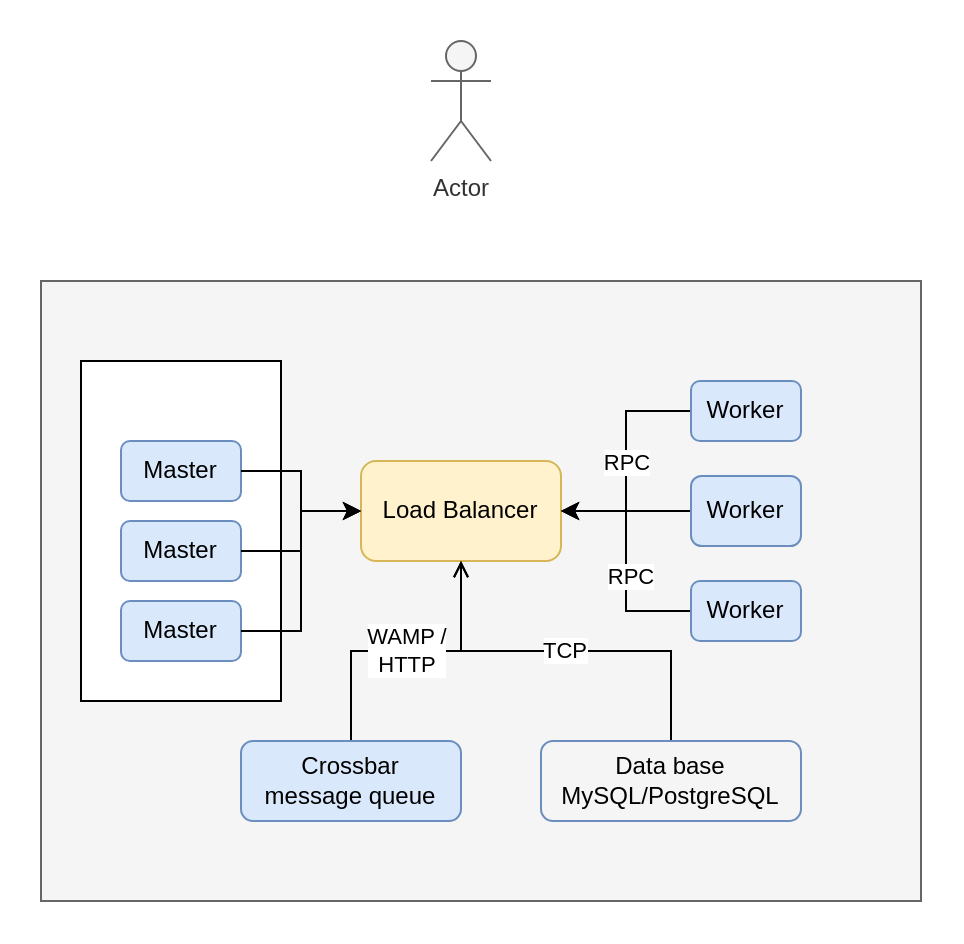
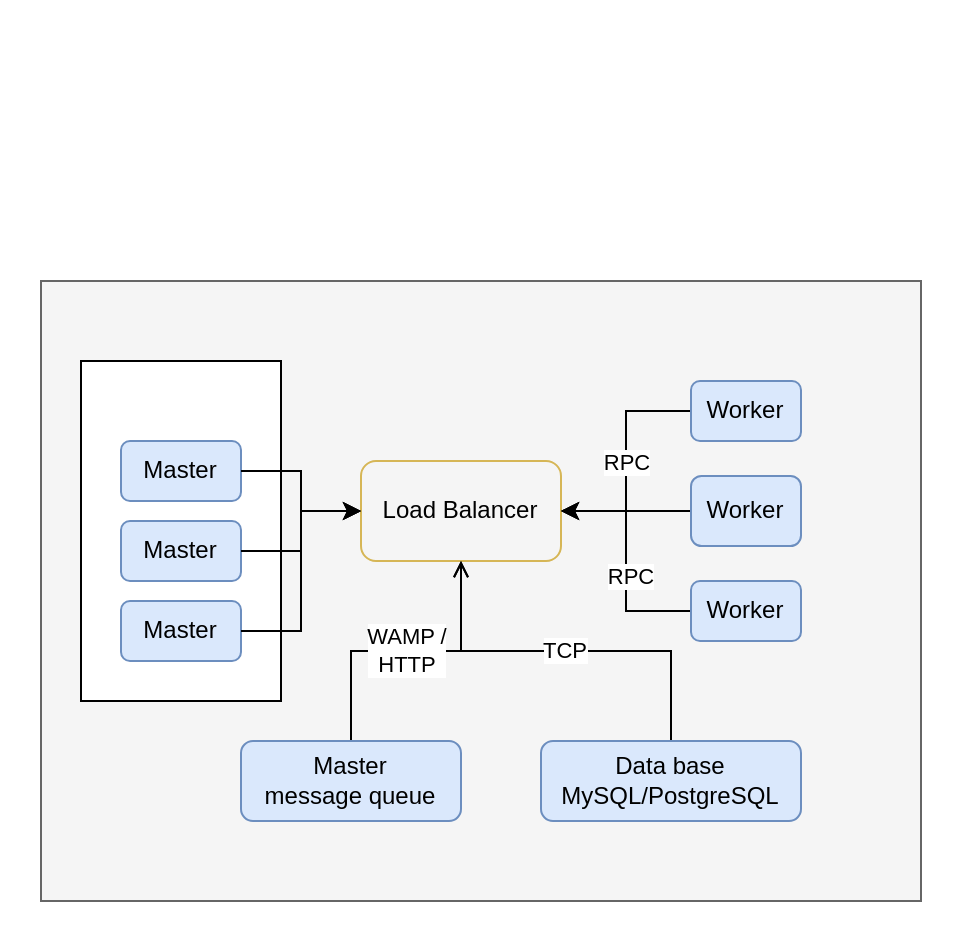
node "Actor": removed
node "Load Balancer": fillcolor #fff2cc -> #f5f5f5
node "Crossbar message queue": label "Crossbar message queue" -> "Master message queue"
node "Data base MySQL/PostgreSQL": fillcolor #f5f5f5 -> #dae8fc
